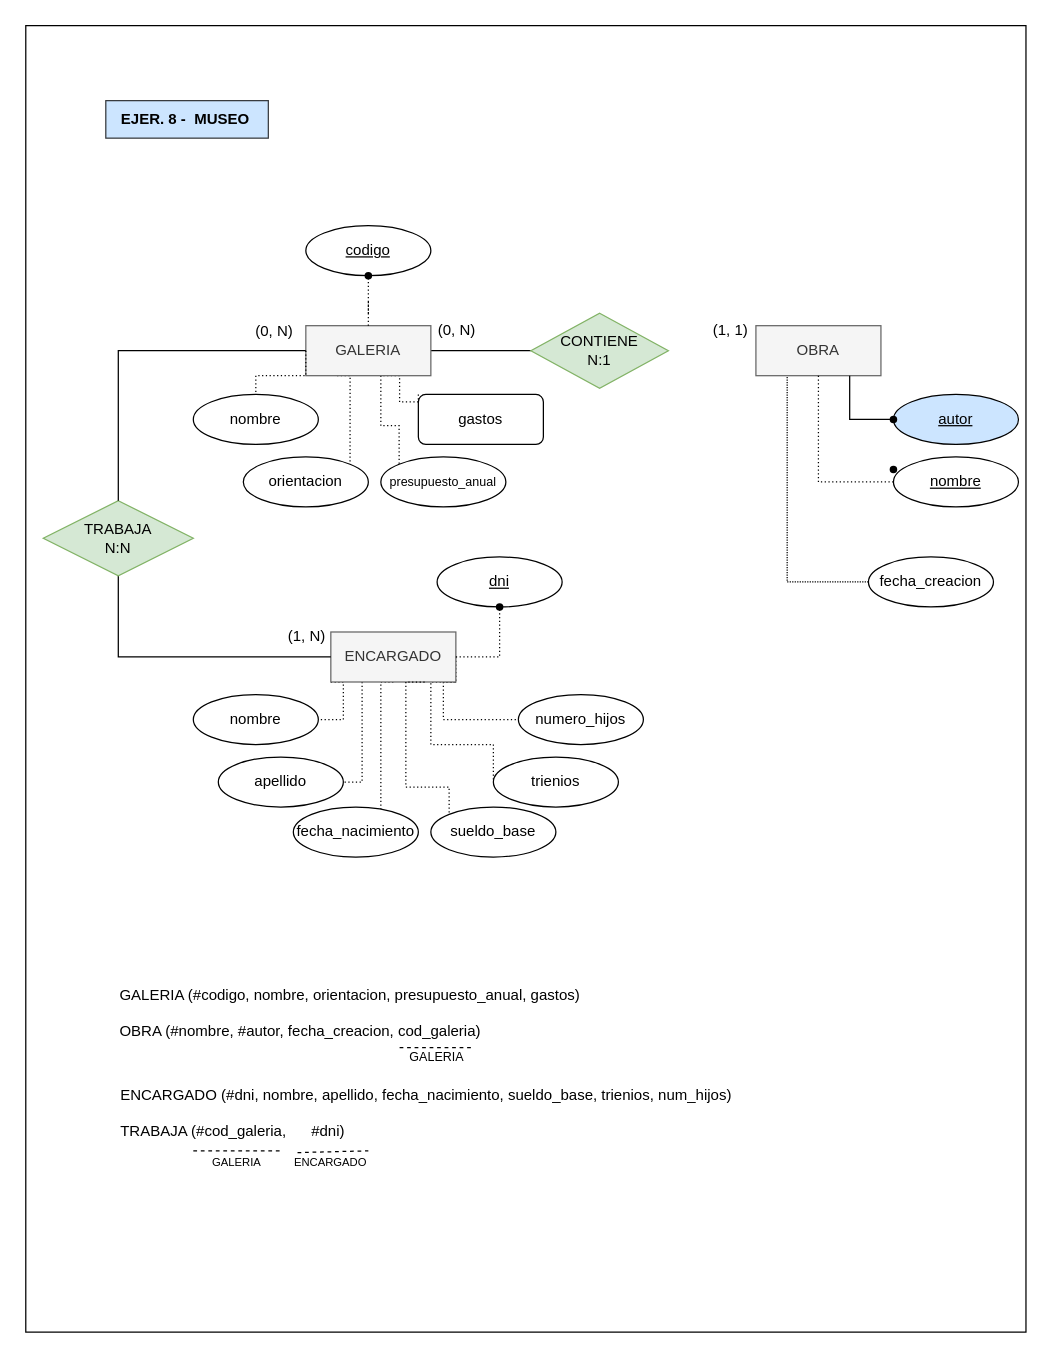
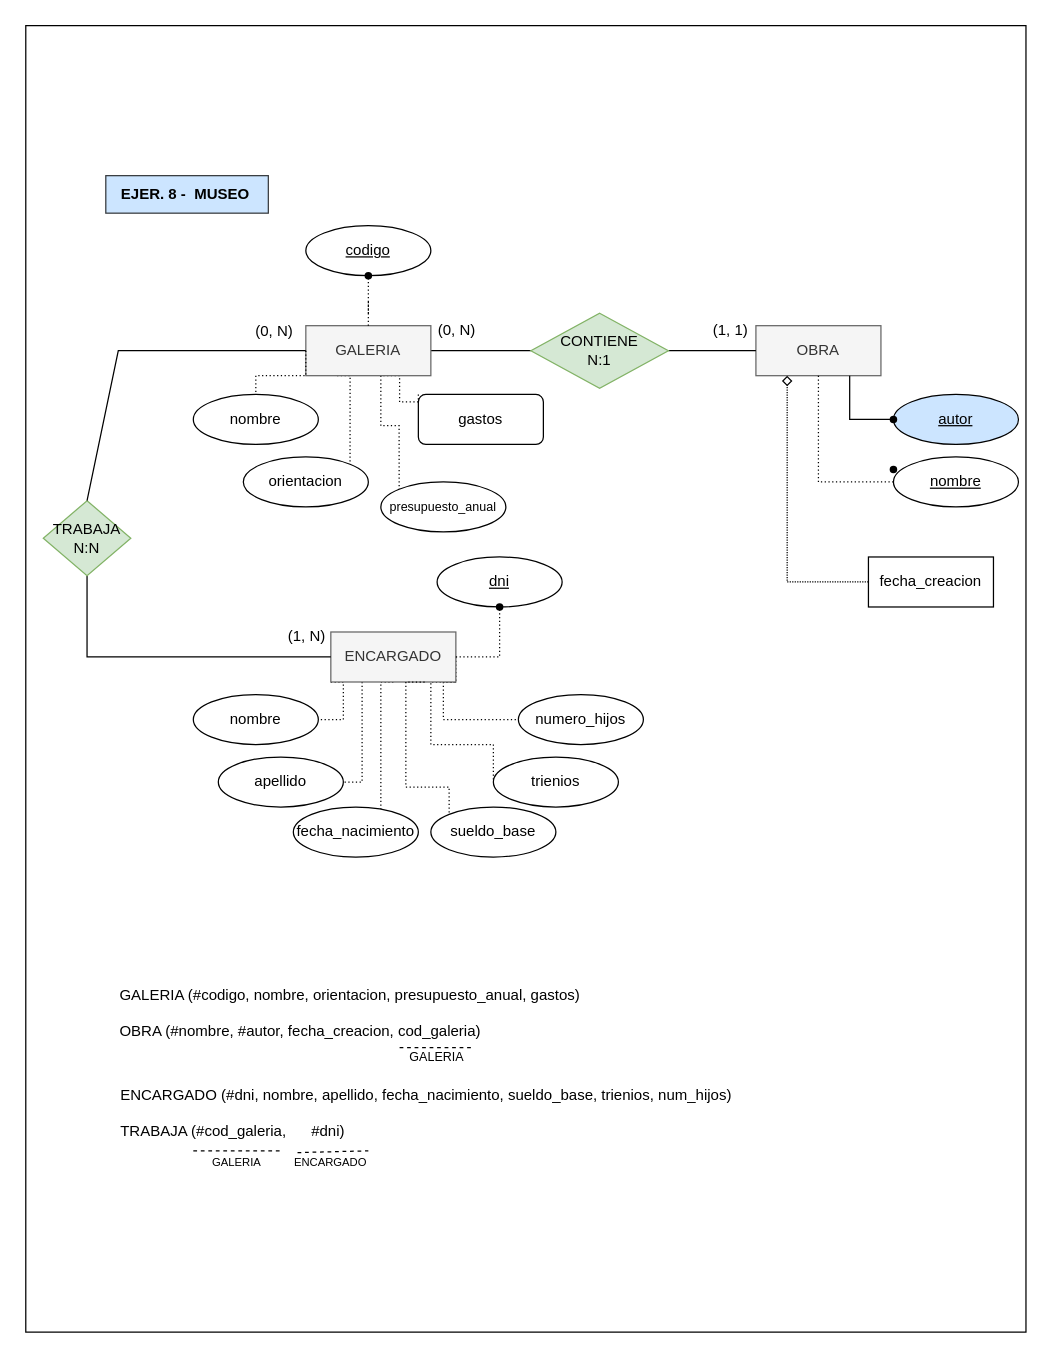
node "EJER. 8 - MUSEO": moved (187, 119) -> (187, 194)
edge "CONTIENE N:1" -- "OBRA": added
edge "OBRA" -- "fecha_creacion": arrowhead none -> diamond
node "presupuesto_anual": moved (443, 482) -> (443, 507)
node "TRABAJA N:N": size 150x75 -> 88x75
node "fecha_creacion": shape ellipse -> rectangle
